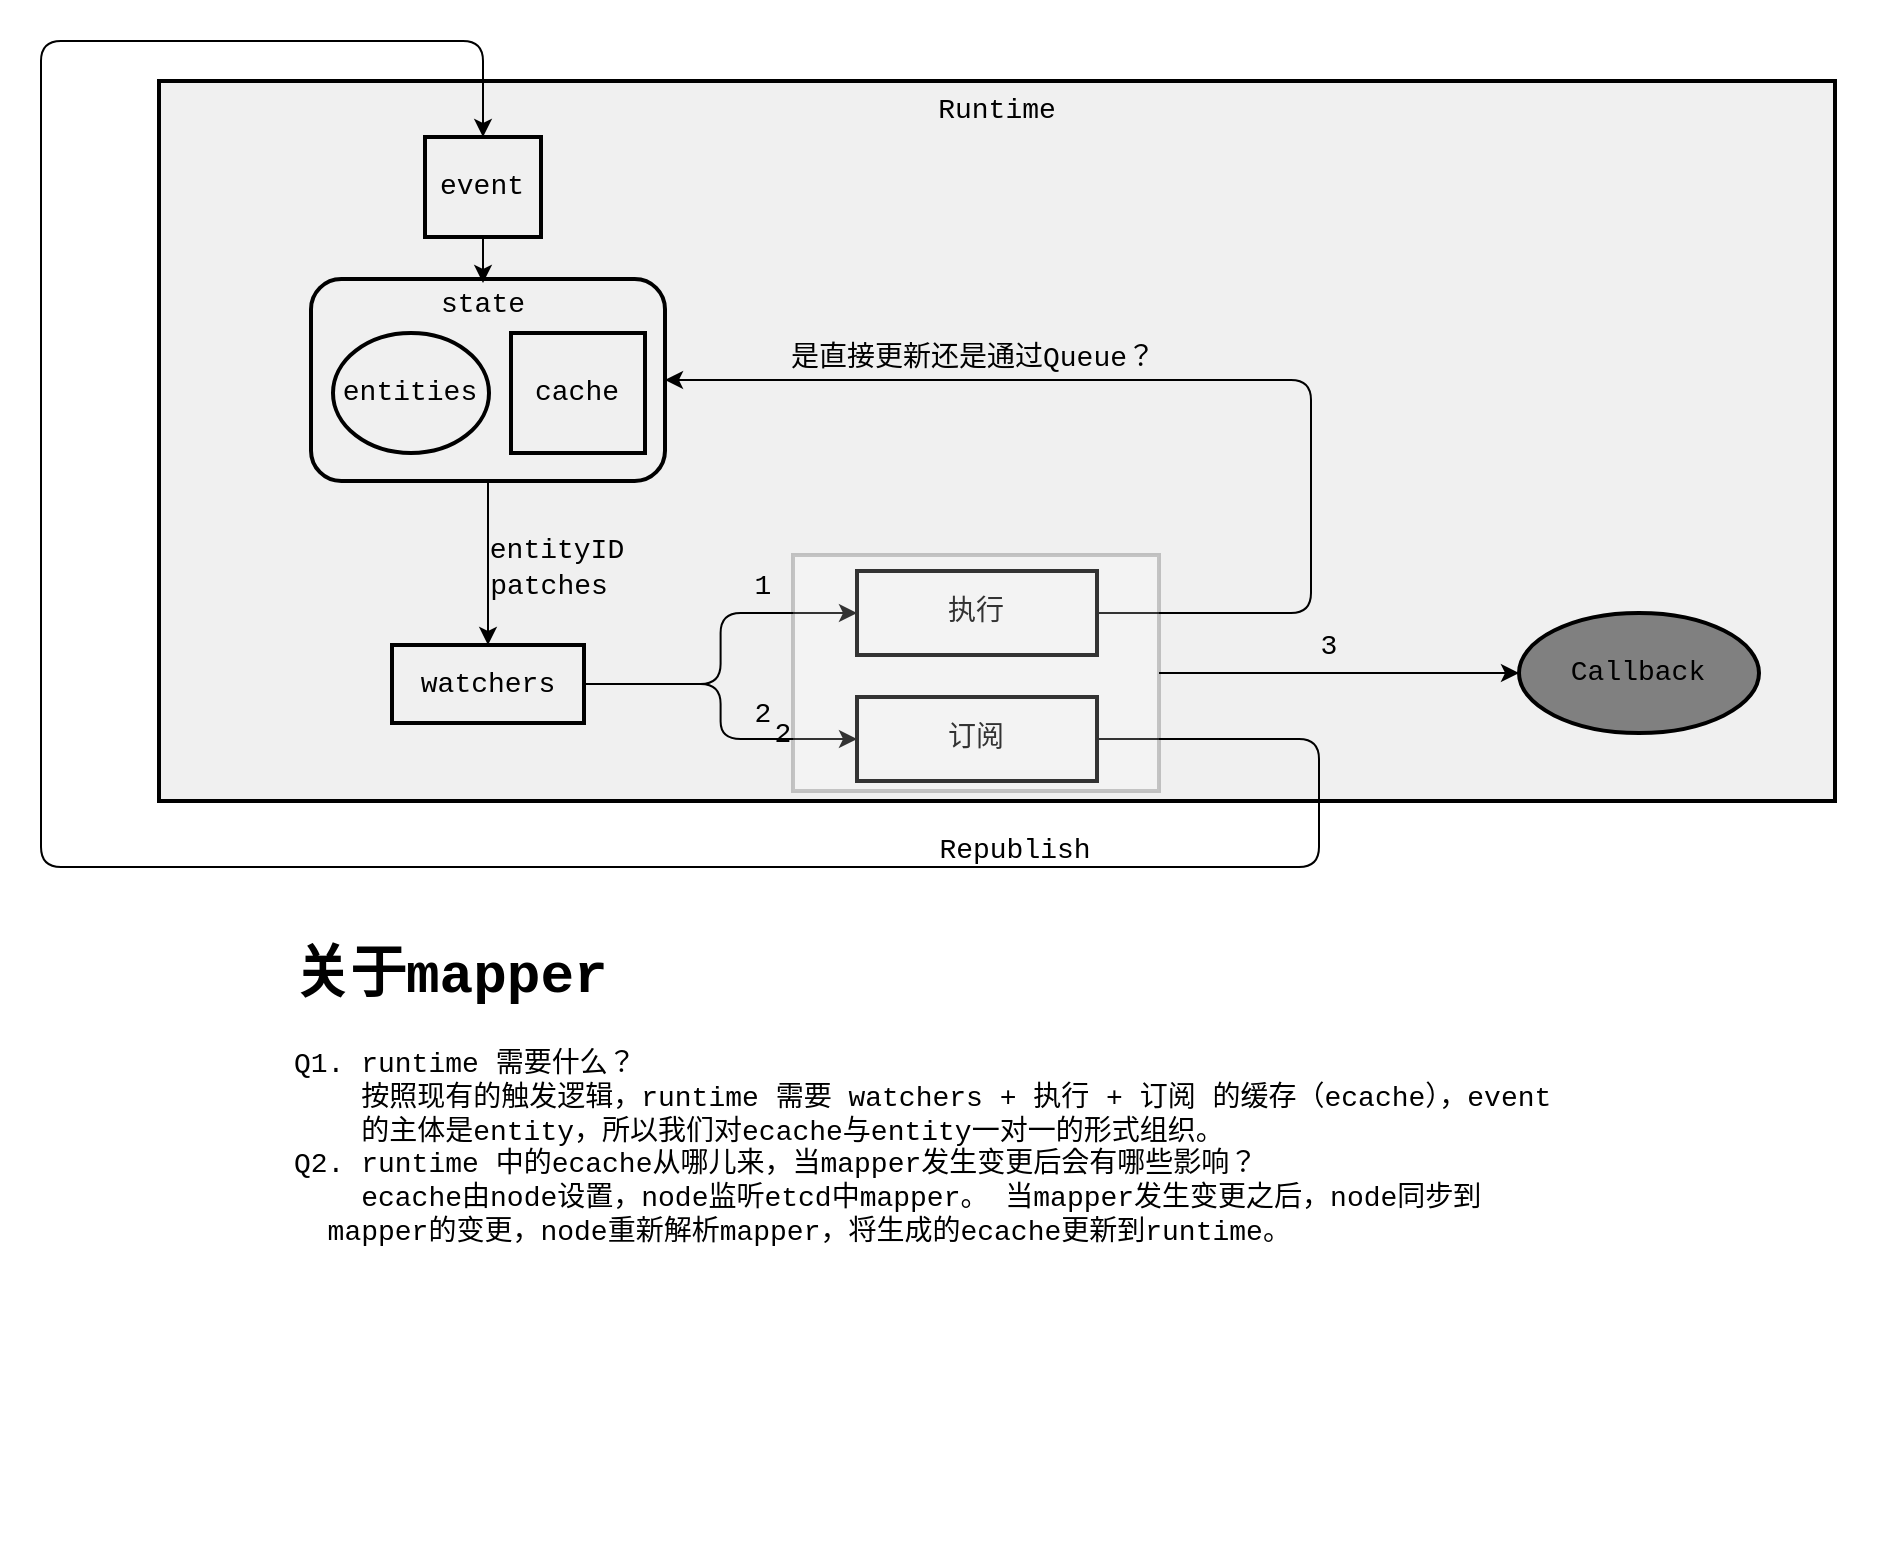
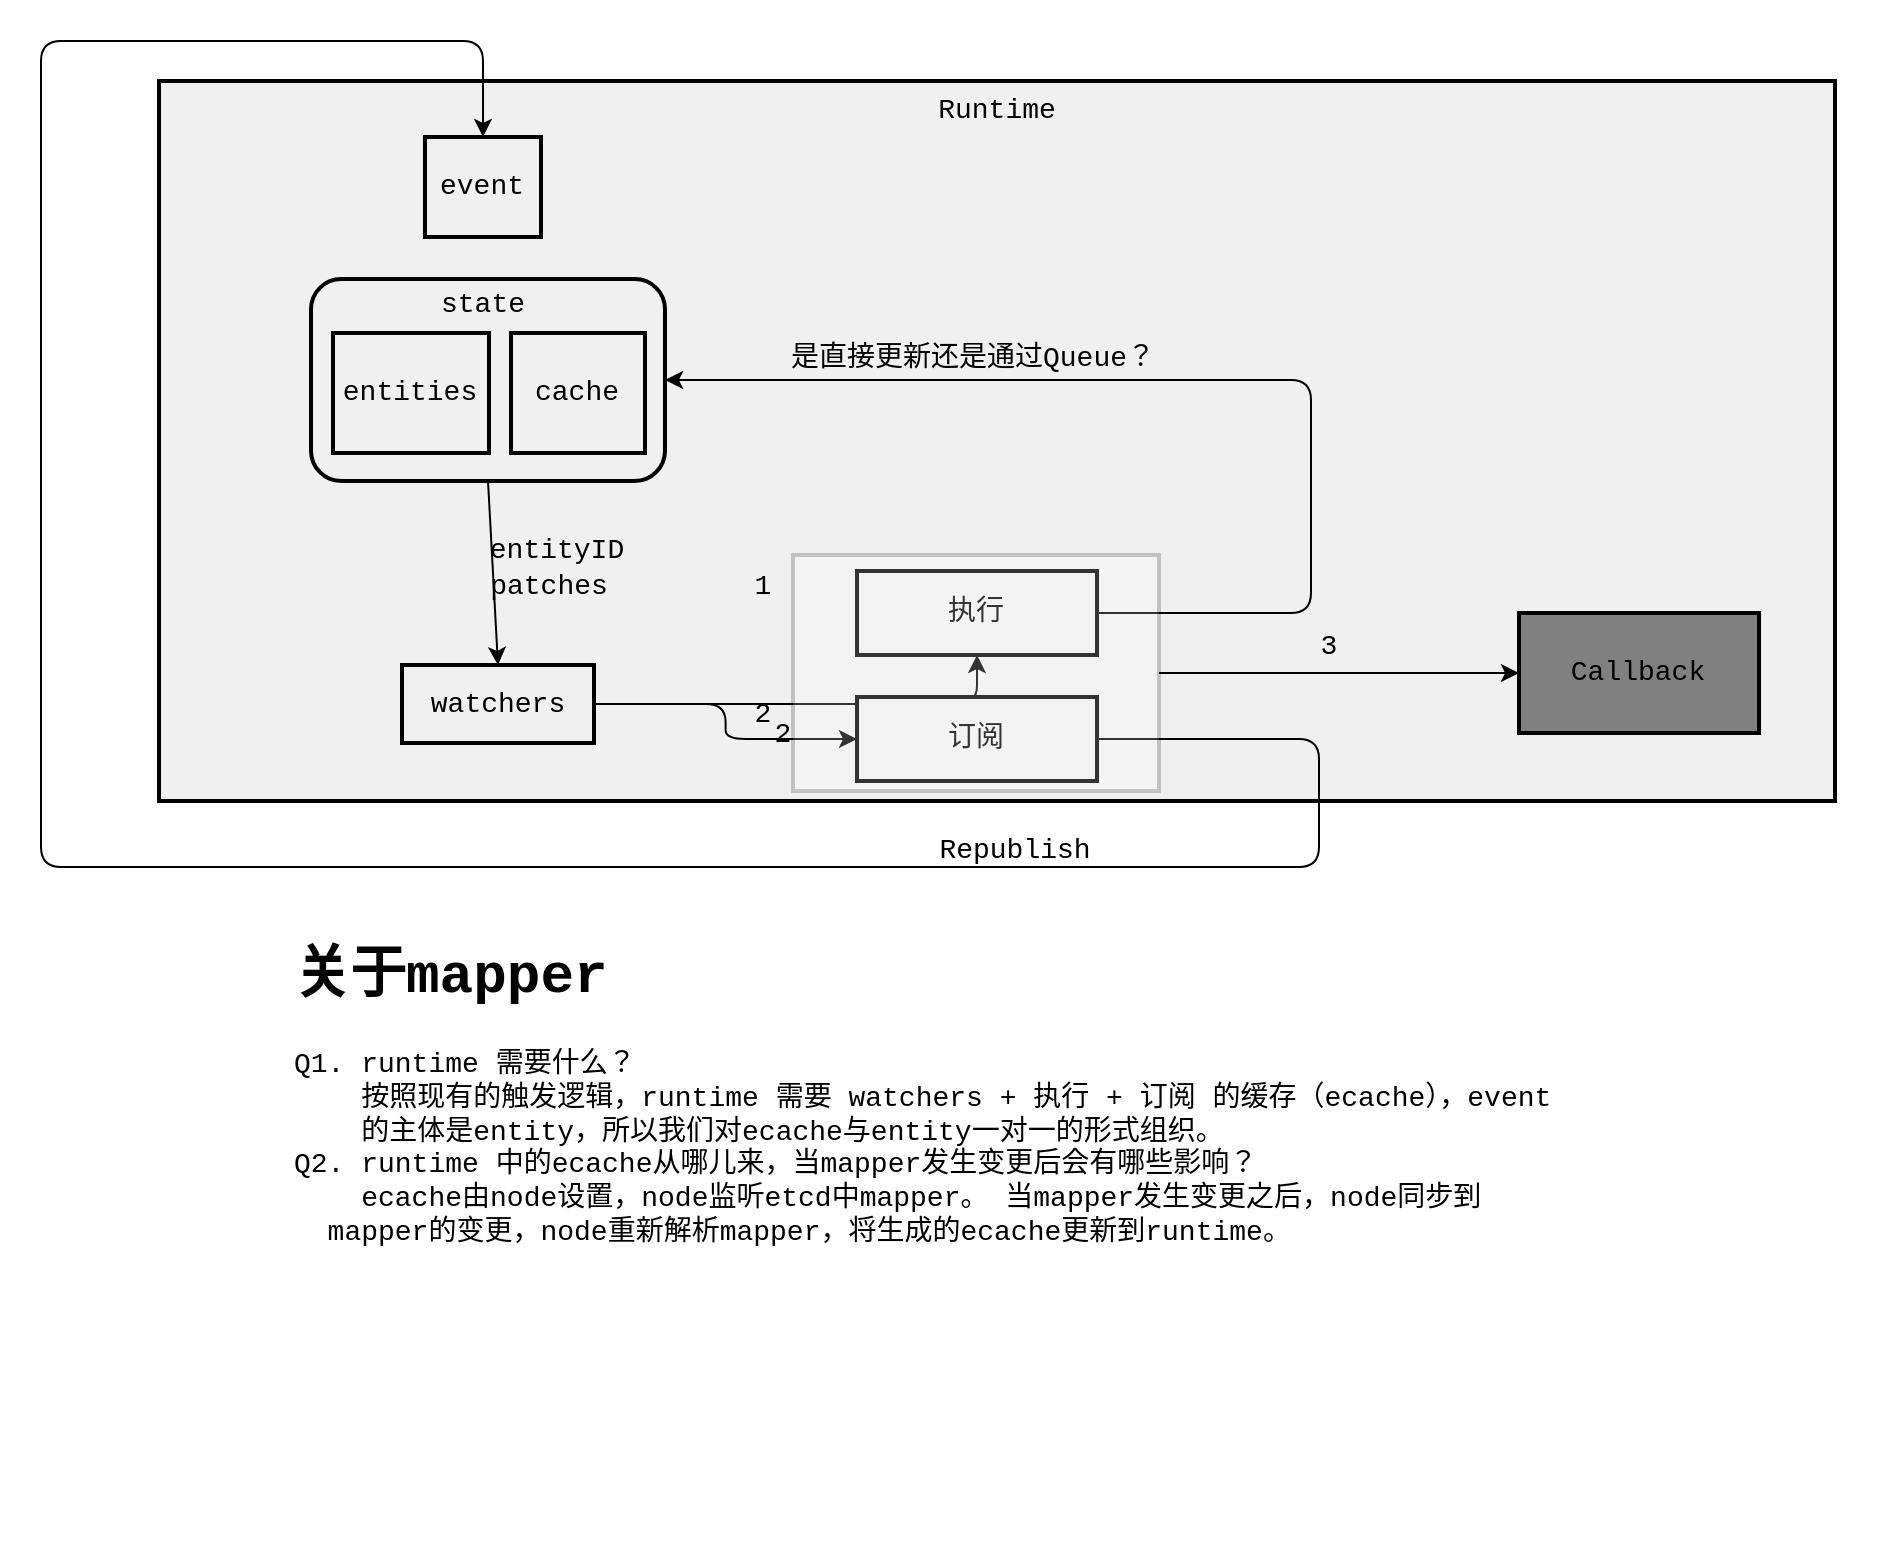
edge "event" -> "state": removed
node "entities": shape ellipse -> rectangle
node "Callback": shape ellipse -> rectangle
node "watchers": moved (488, 684) -> (498, 704)
